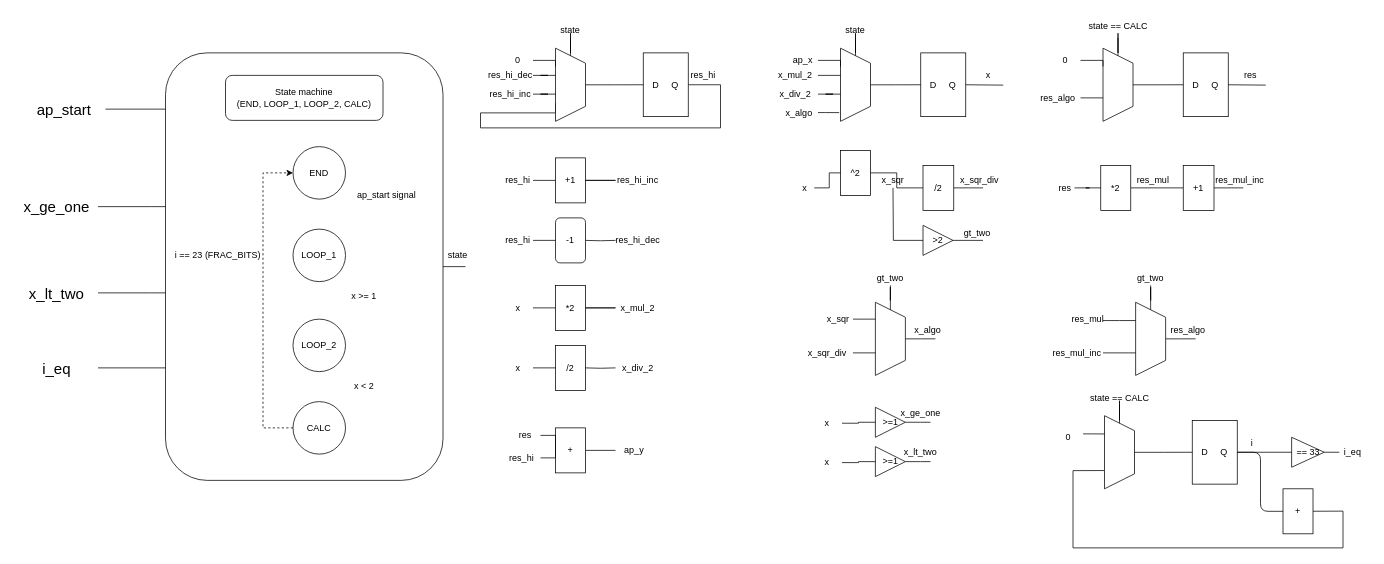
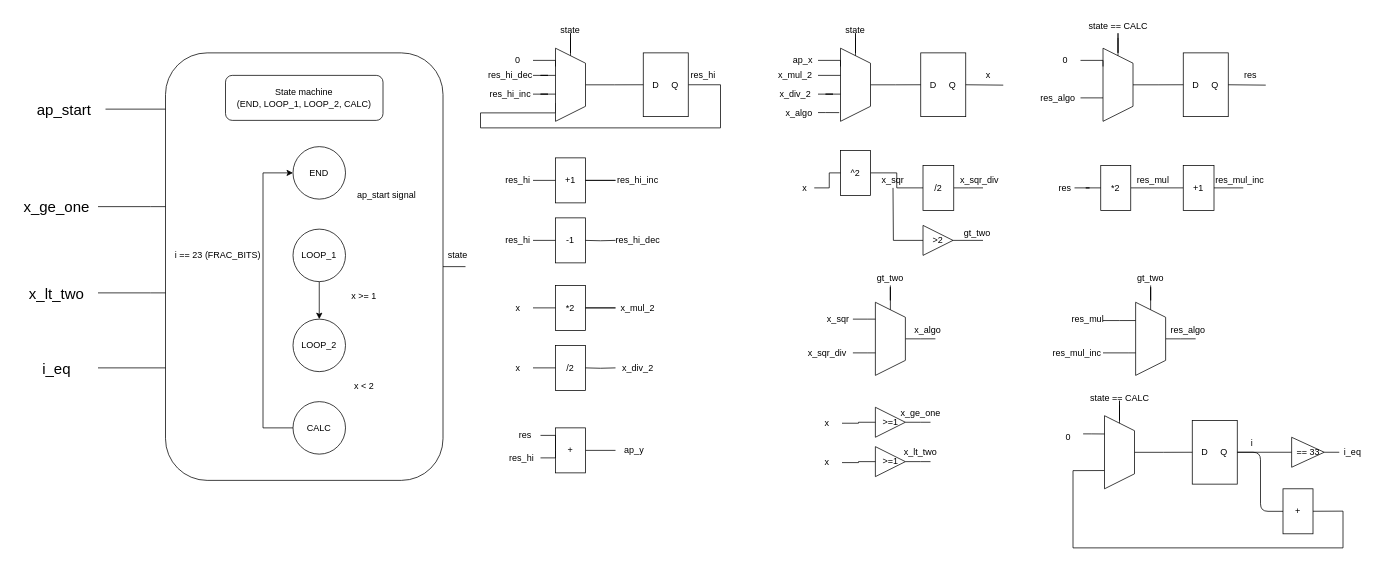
node "-1": shape rounded rectangle -> rectangle
edge "LOOP_1" -> "LOOP_2": added
edge "CALC" -> "END": style dashed -> solid
